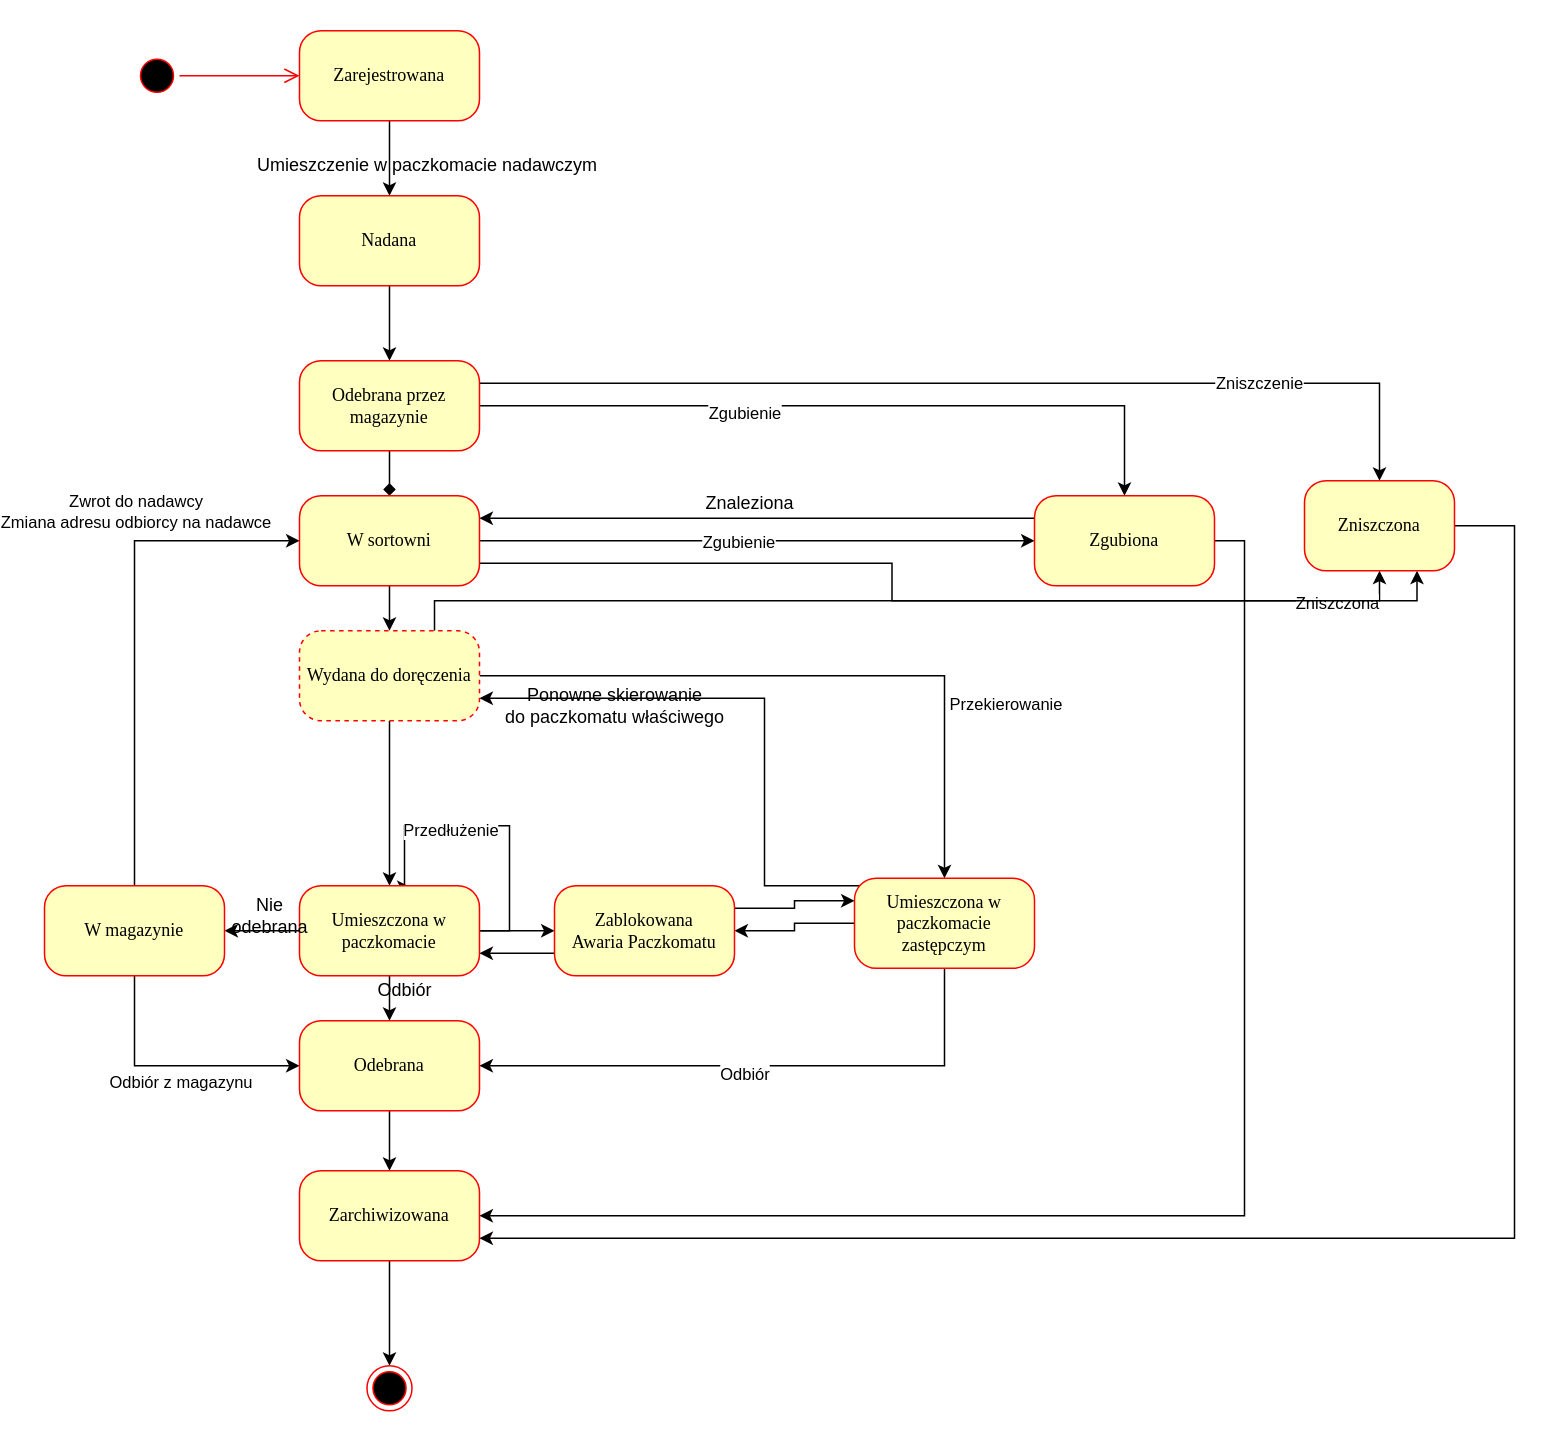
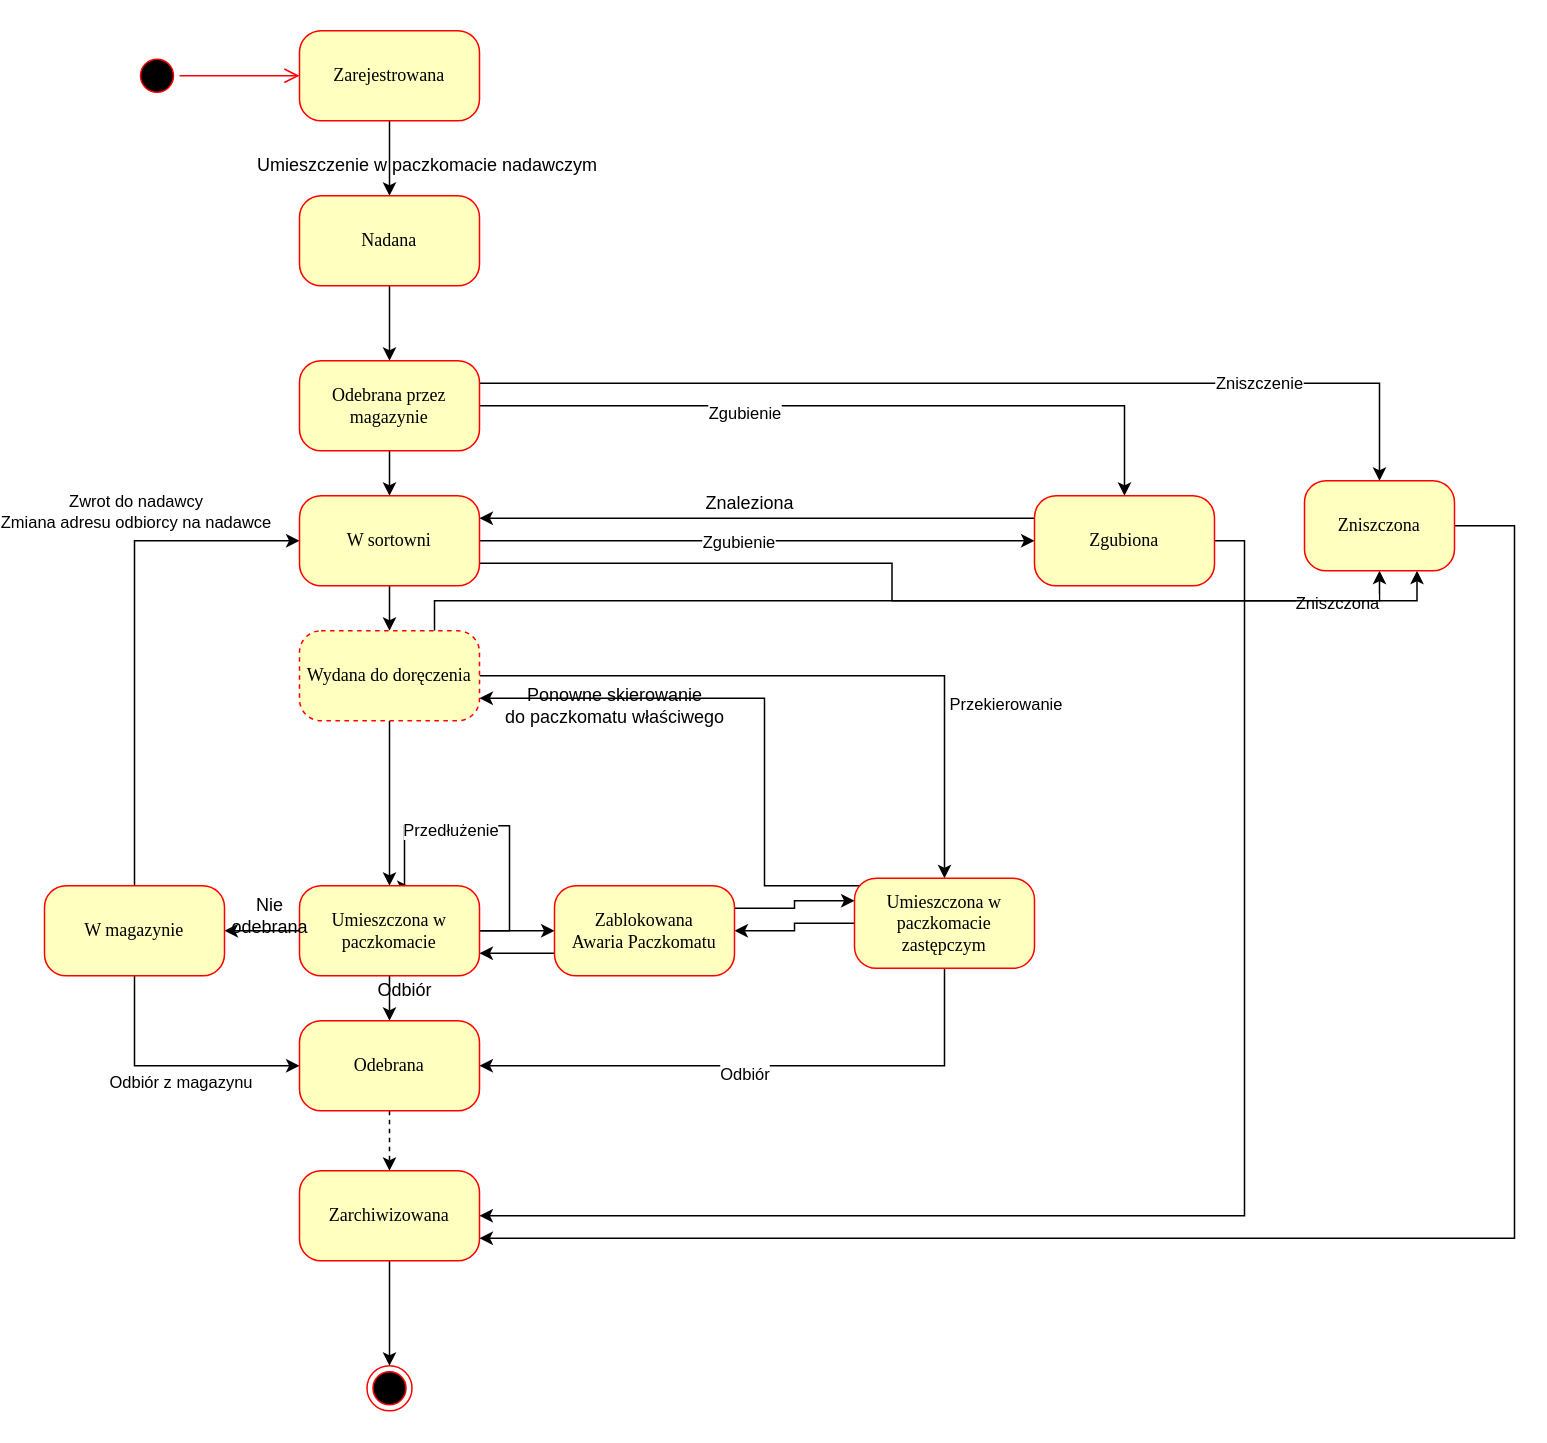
edge "Odebrana przez magazynie" -> "W sortowni": arrowhead diamond -> classic
edge "Odebrana" -> "Zarchiwizowana": style solid -> dashed
